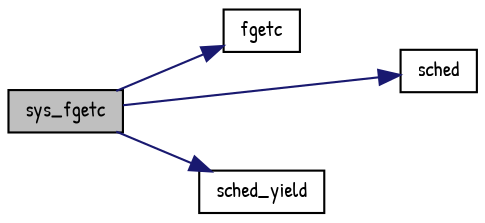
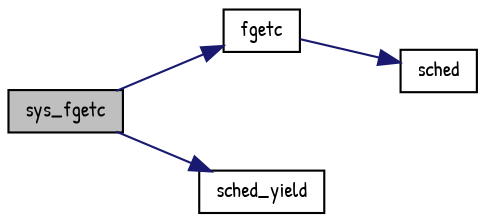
edge "sys_fgetc" -> "sched": now "fgetc" -> "sched"
